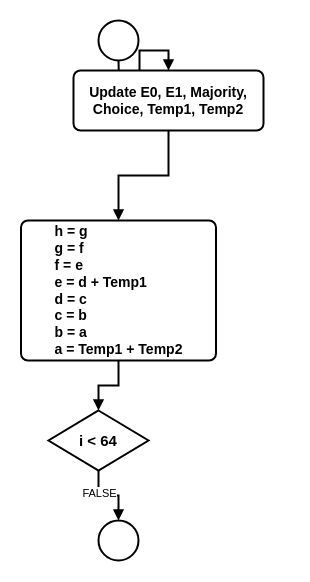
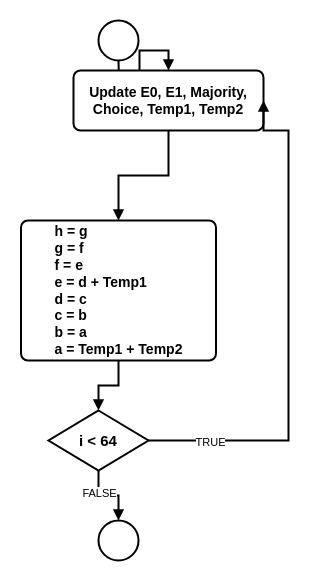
edge "i < 64" -> "Update E0, E1, Majority, Choice, Temp1, Temp2": added, label "TRUE"
